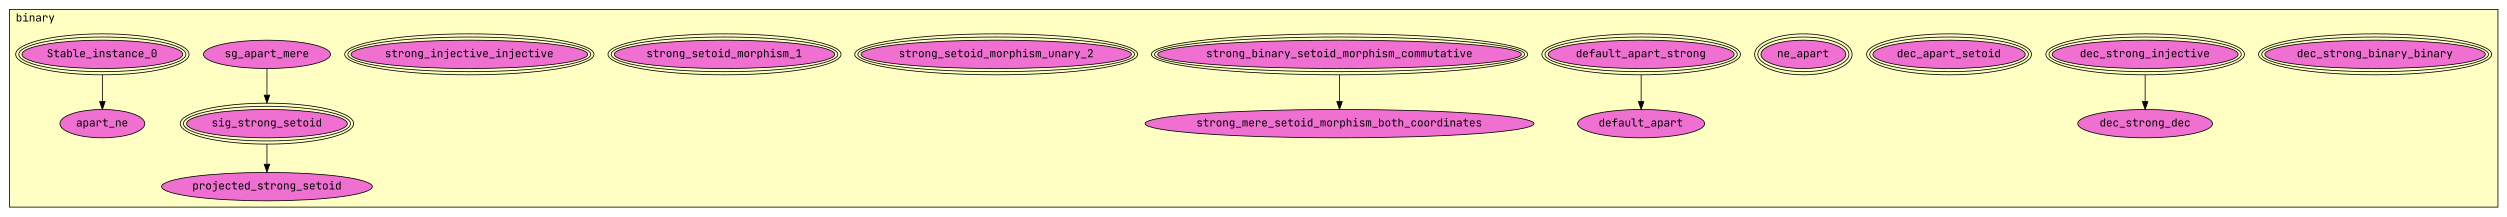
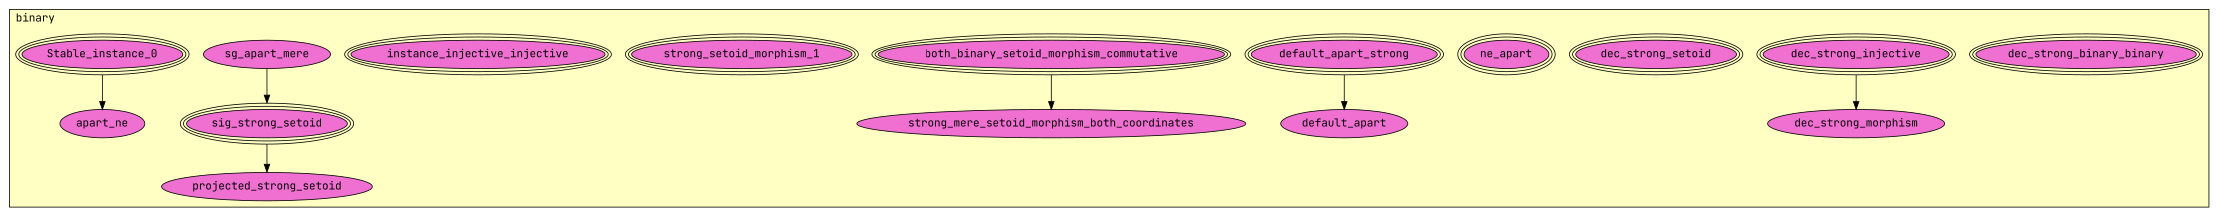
node "strong_injective_injective": label "strong_injective_injective" -> "instance_injective_injective"
node "strong_setoid_morphism_unary_2": removed
node "strong_binary_setoid_morphism_commutative": label "strong_binary_setoid_morphism_commutative" -> "both_binary_setoid_morphism_commutative"
node "dec_apart_setoid": label "dec_apart_setoid" -> "dec_strong_setoid"
node "dec_strong_dec": label "dec_strong_dec" -> "dec_strong_morphism"
